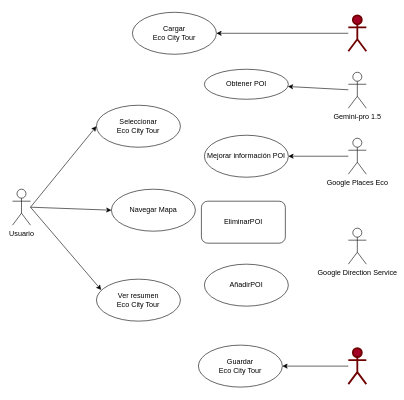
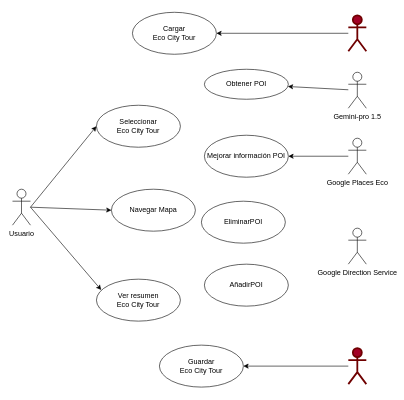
node "EliminarPOI": shape rounded rectangle -> ellipse
node "Guardar Eco City Tour": moved (240, 366) -> (201, 366)
